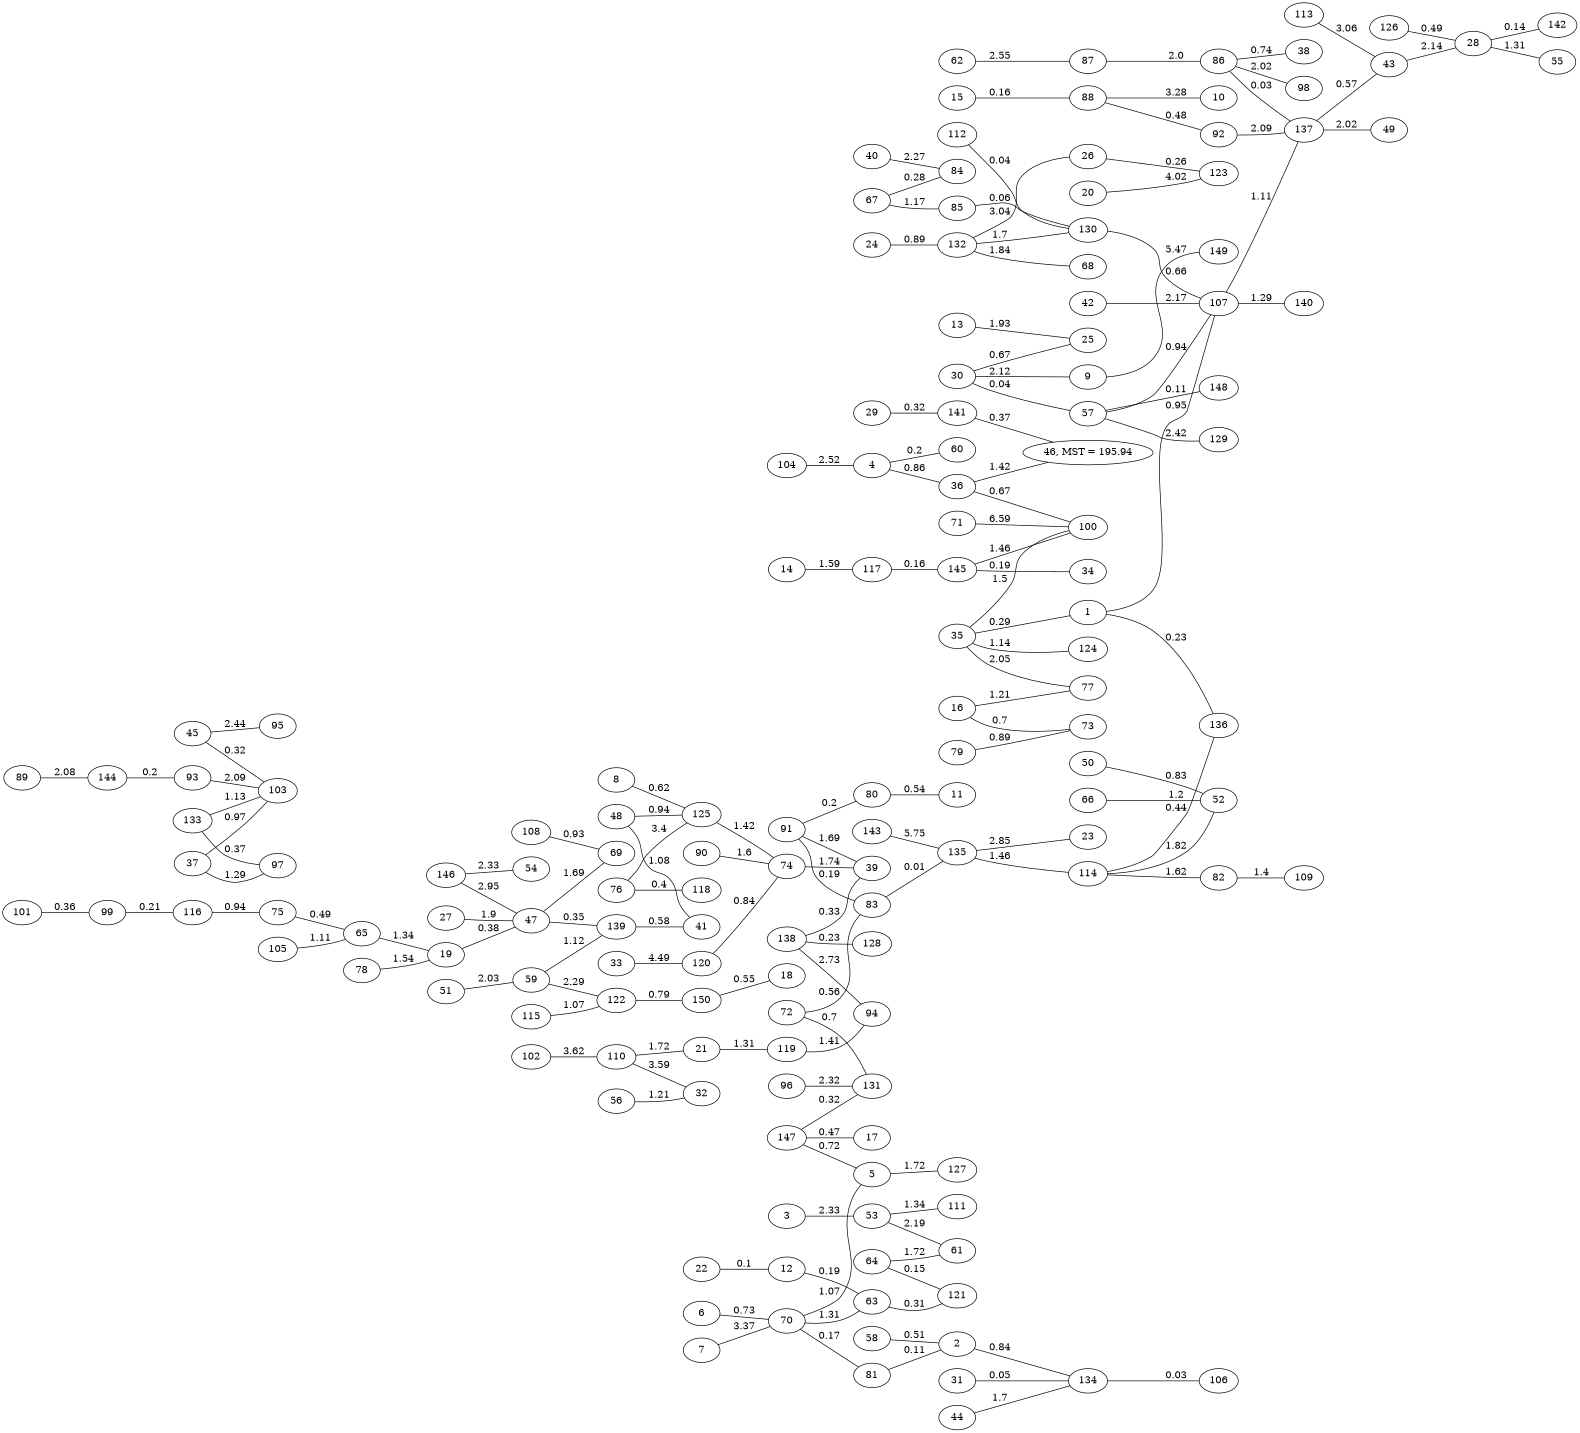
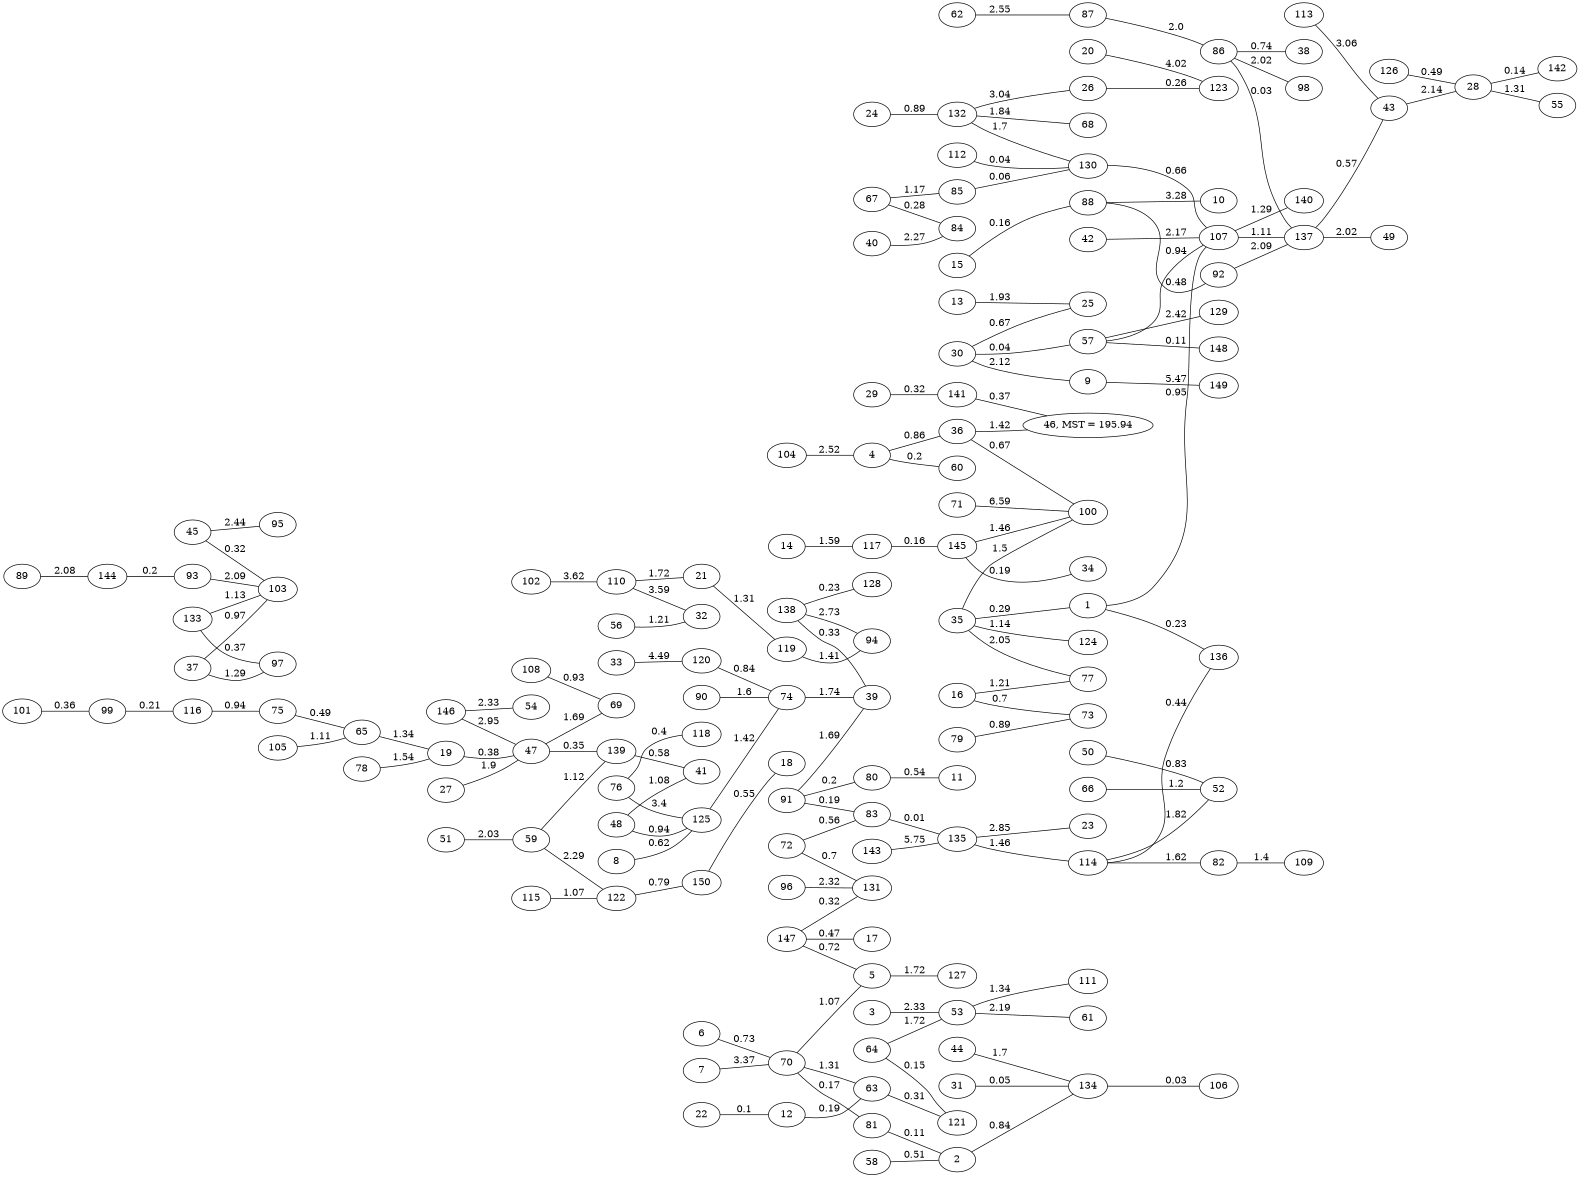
edge "61" -- "64": now "53" -- "64"
